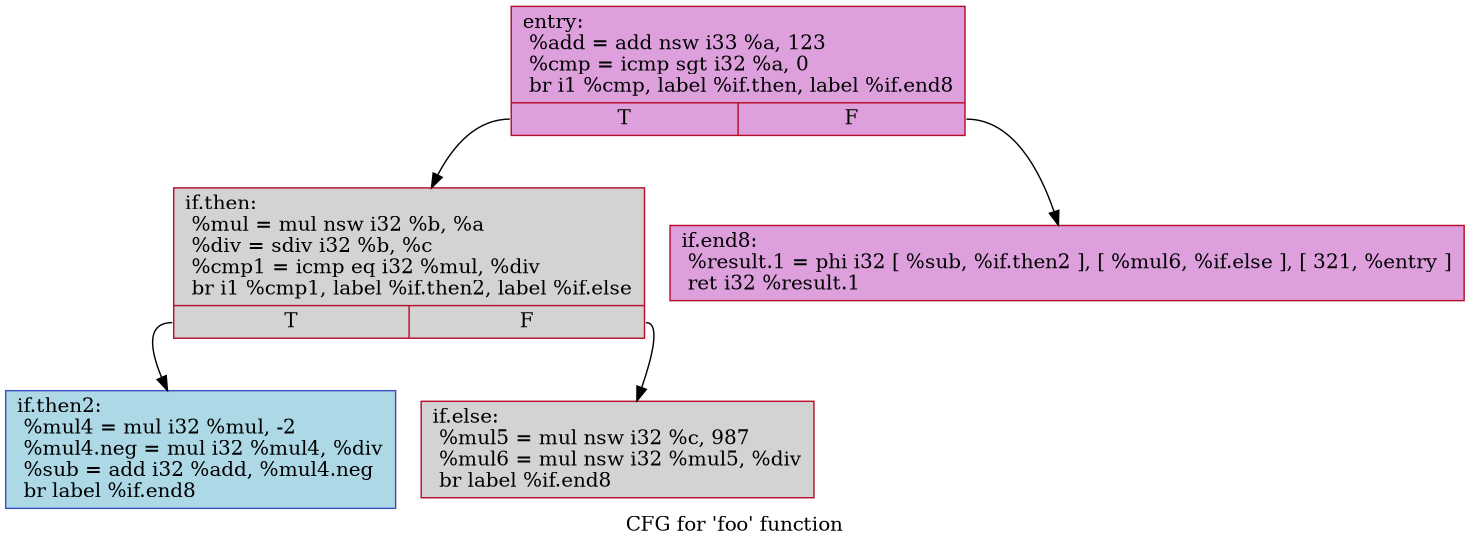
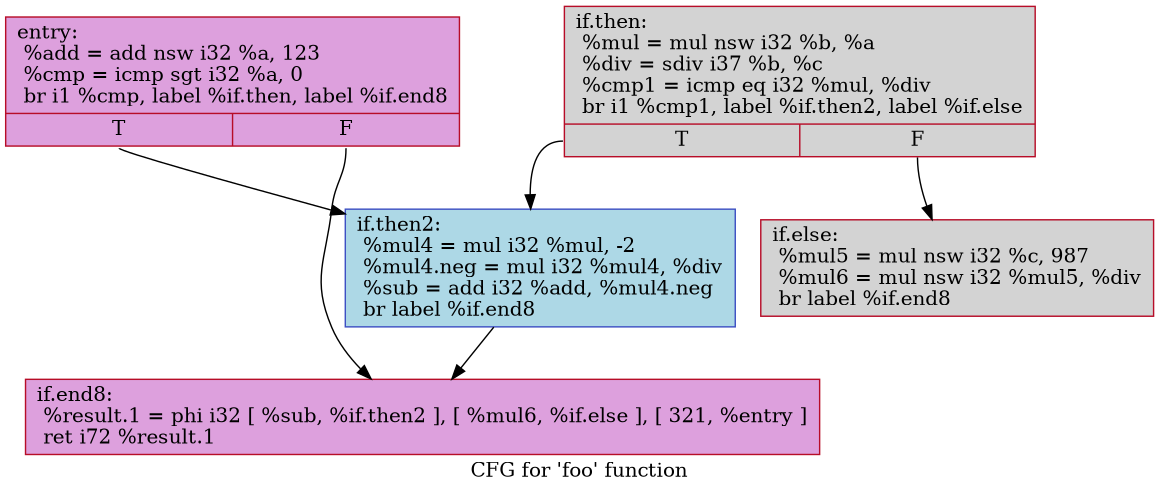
node "entry:": text "%add = add nsw i33 %a, 123" -> "%add = add nsw i32 %a, 123"
edge "entry:" -> "if.then:": now "entry:" -> "if.then2:"
node "if.then:": text "%div = sdiv i32 %b, %c" -> "%div = sdiv i37 %b, %c"
node "if.end8:": text "ret i32 %result.1" -> "ret i72 %result.1"
edge "if.then2:" -> "if.end8:": added
